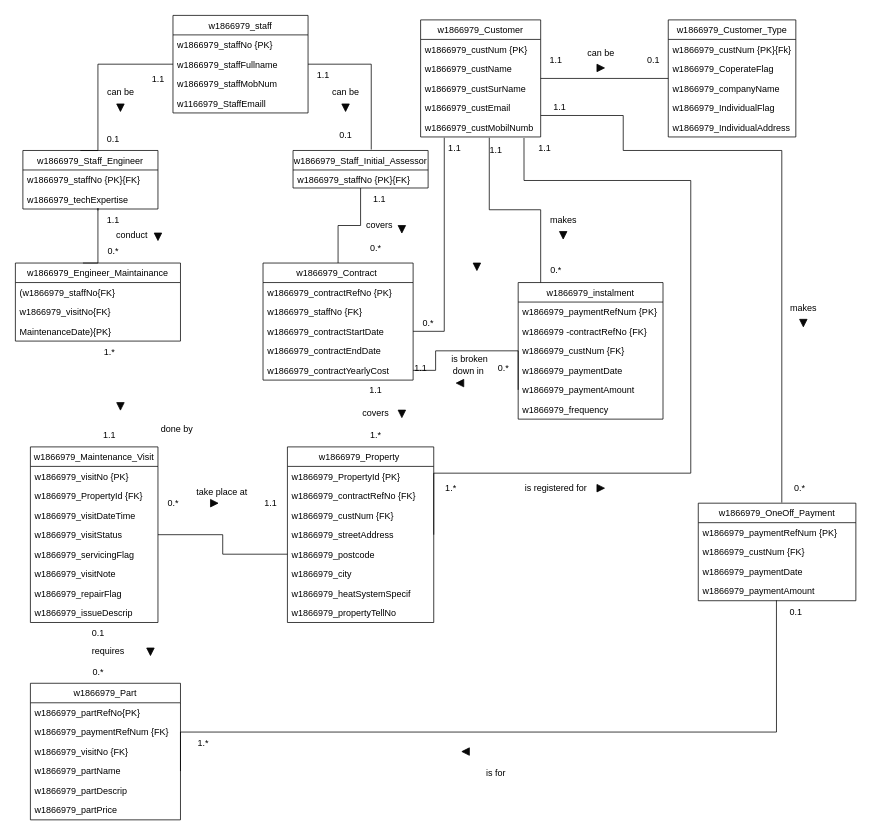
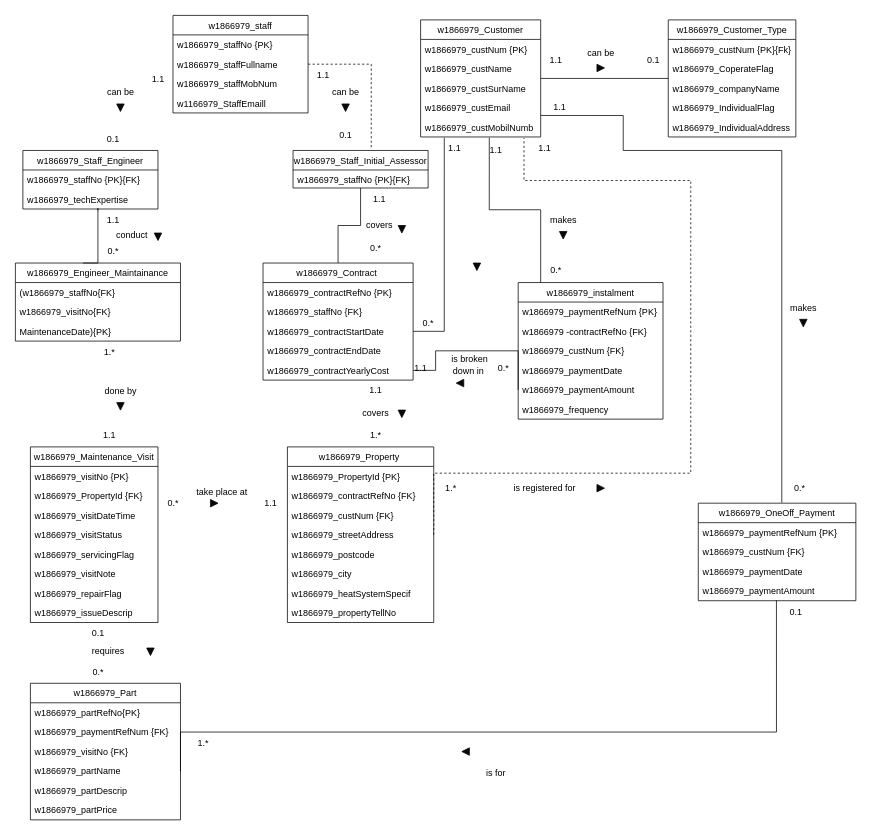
edge "w1866979_staff" -- "w1866979_Staff_Engineer": removed
edge "w1866979_staffFullname" -- "w1866979_Staff_Initial_Assessor": style solid -> dashed
edge "w1866979_custMobilNumb" -- "w1866979_streetAddress": style solid -> dashed
node "done by": moved (177, 429) -> (120, 391)
node "is registered for": moved (555, 488) -> (544, 488)
edge "w1866979_visitStatus" -- "w1866979_postcode": removed
